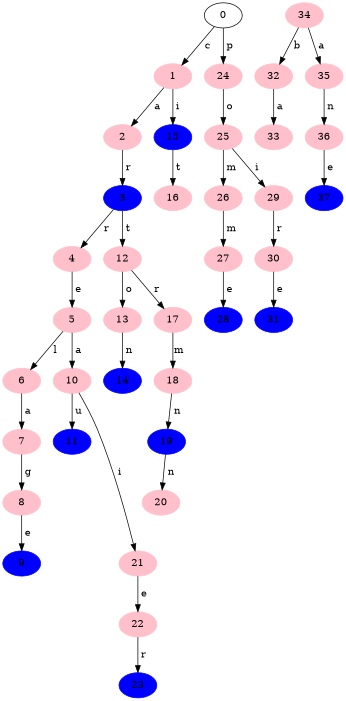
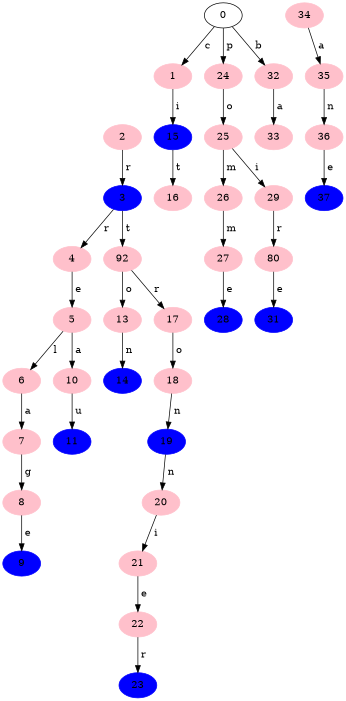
edge "34" -> "32": now "0" -> "32"
edge "1" -> "2": removed, label "a"
node "12": label "12" -> "92"
node "30": label "30" -> "80"
edge "17" -> "18": label " m" -> " o"
edge "10" -> "21": now "20" -> "21"
